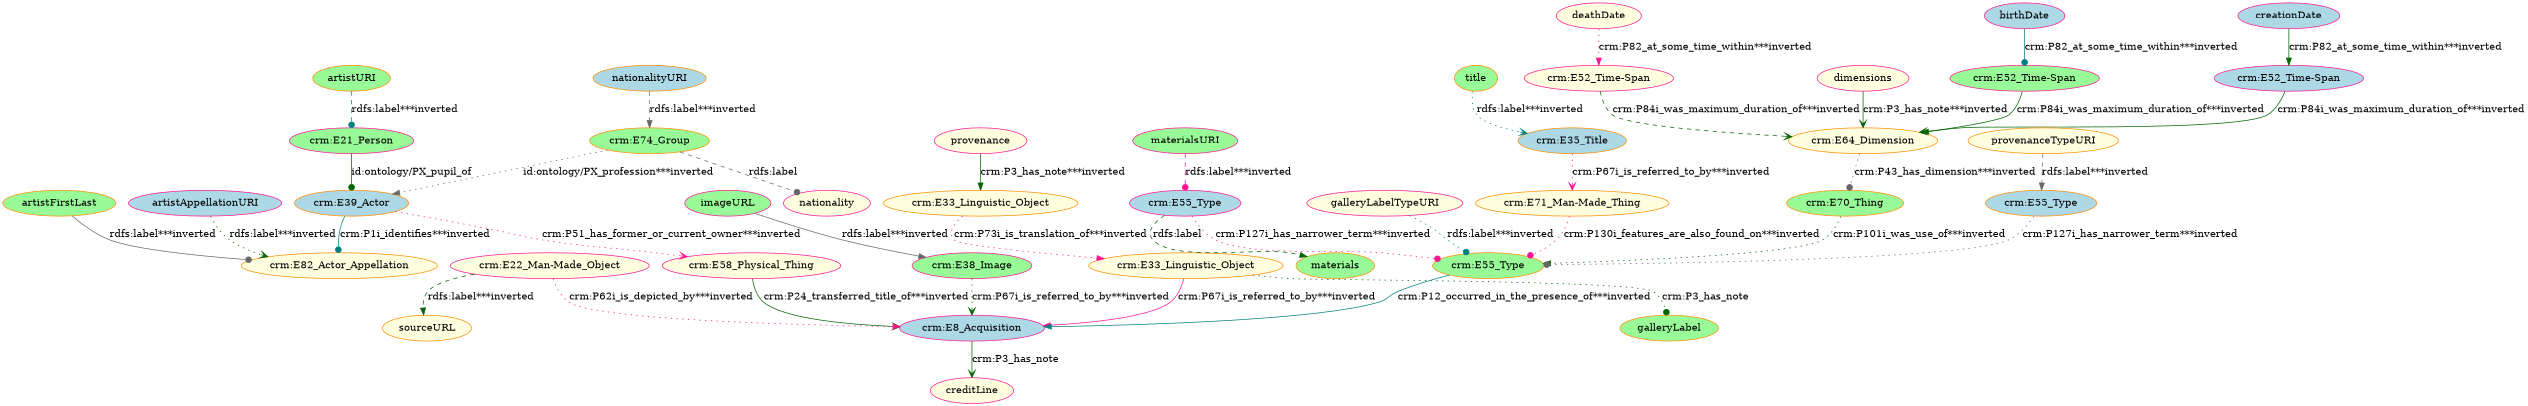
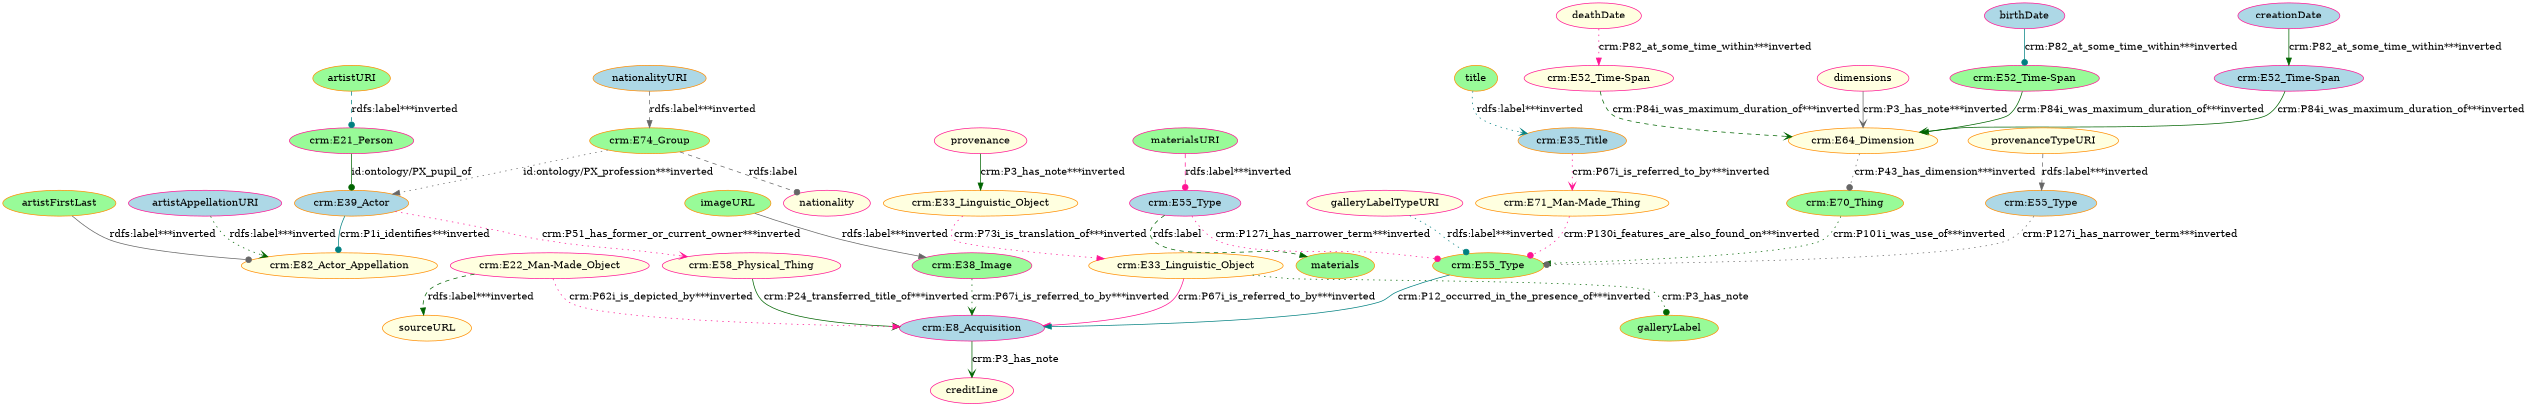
edge "dimensions" -> "crm:E64_Dimension": color darkgreen -> gray40
node "imageURL": color deeppink -> darkorange
